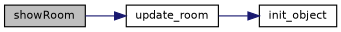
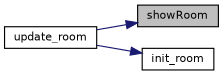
edge "showRoom" -> "update_room": reversed
node "init_object": label "init_object" -> "init_room"
